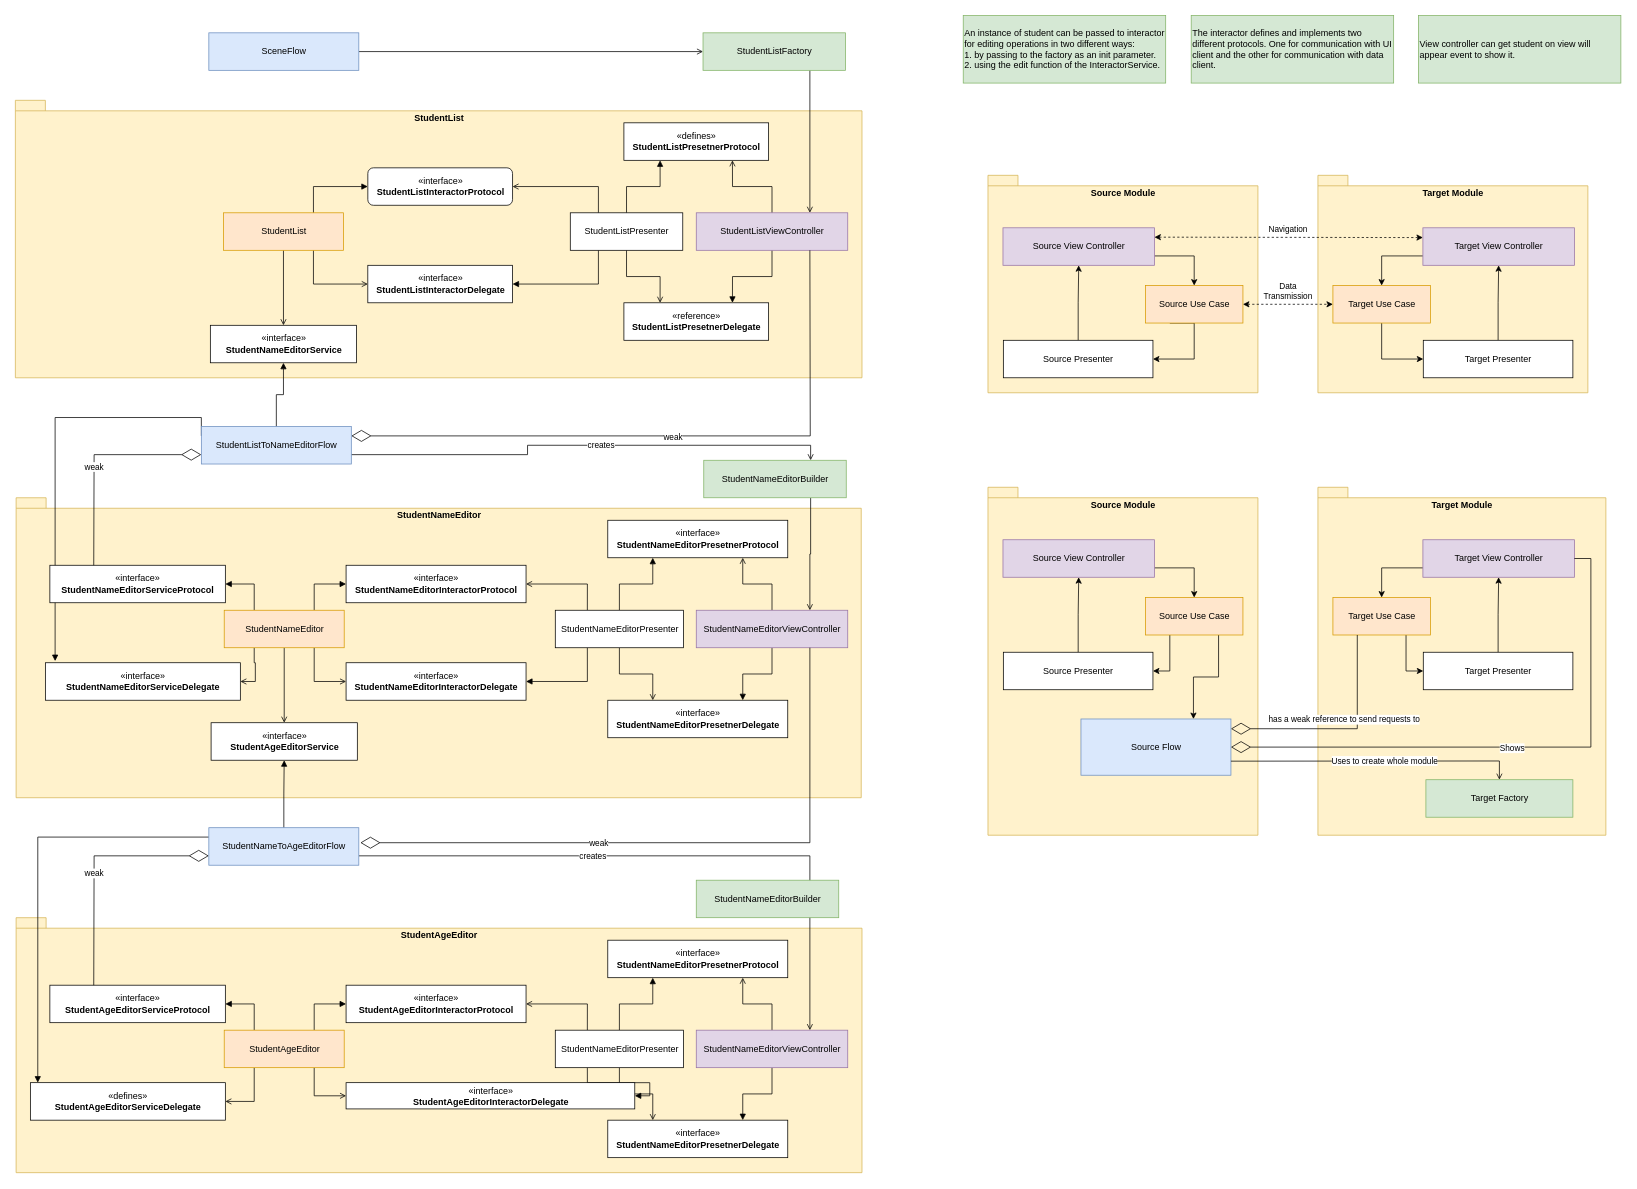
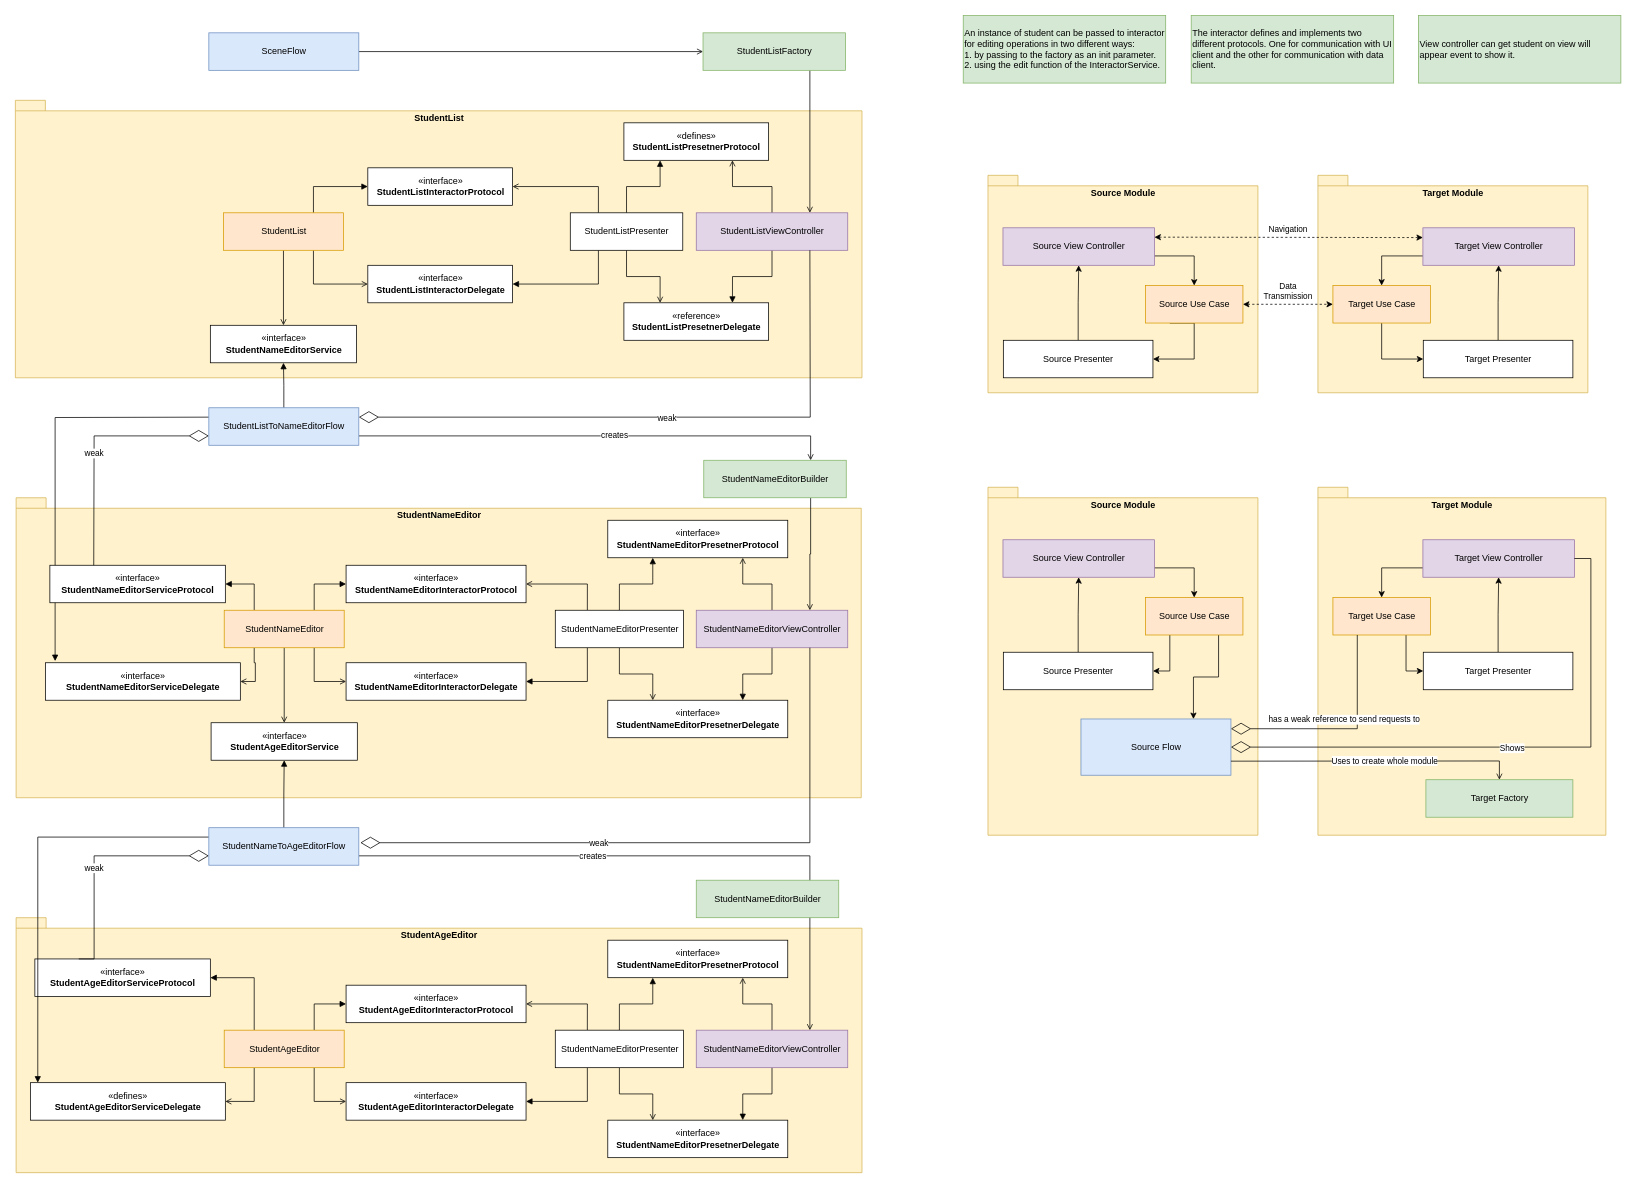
node "«interface» StudentListInteractorProtocol": shape rounded rectangle -> rectangle
node "StudentListToNameEditorFlow": moved (276, 445) -> (284, 426)
node "«interface» StudentAgeEditorServiceProtocol": moved (138, 1004) -> (123, 978)
node "«interface» StudentAgeEditorInteractorDelegate": size 289x26 -> 180x38
